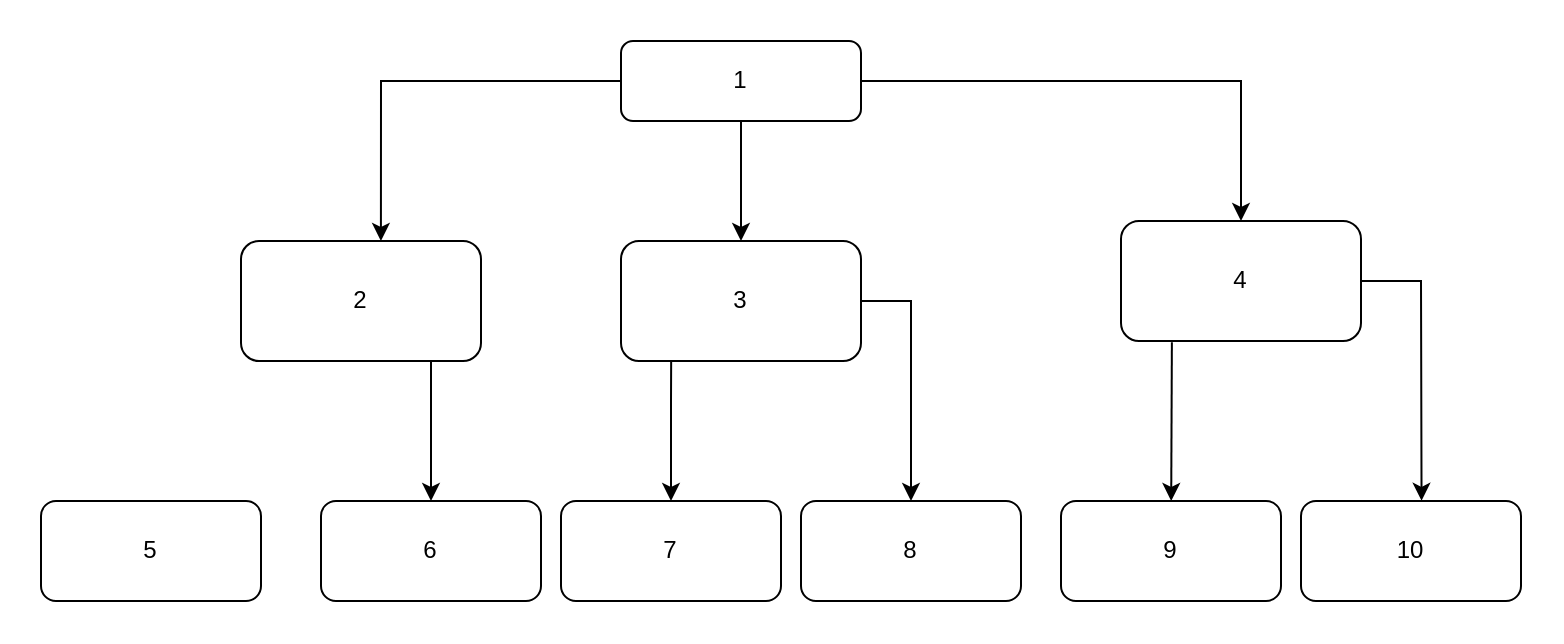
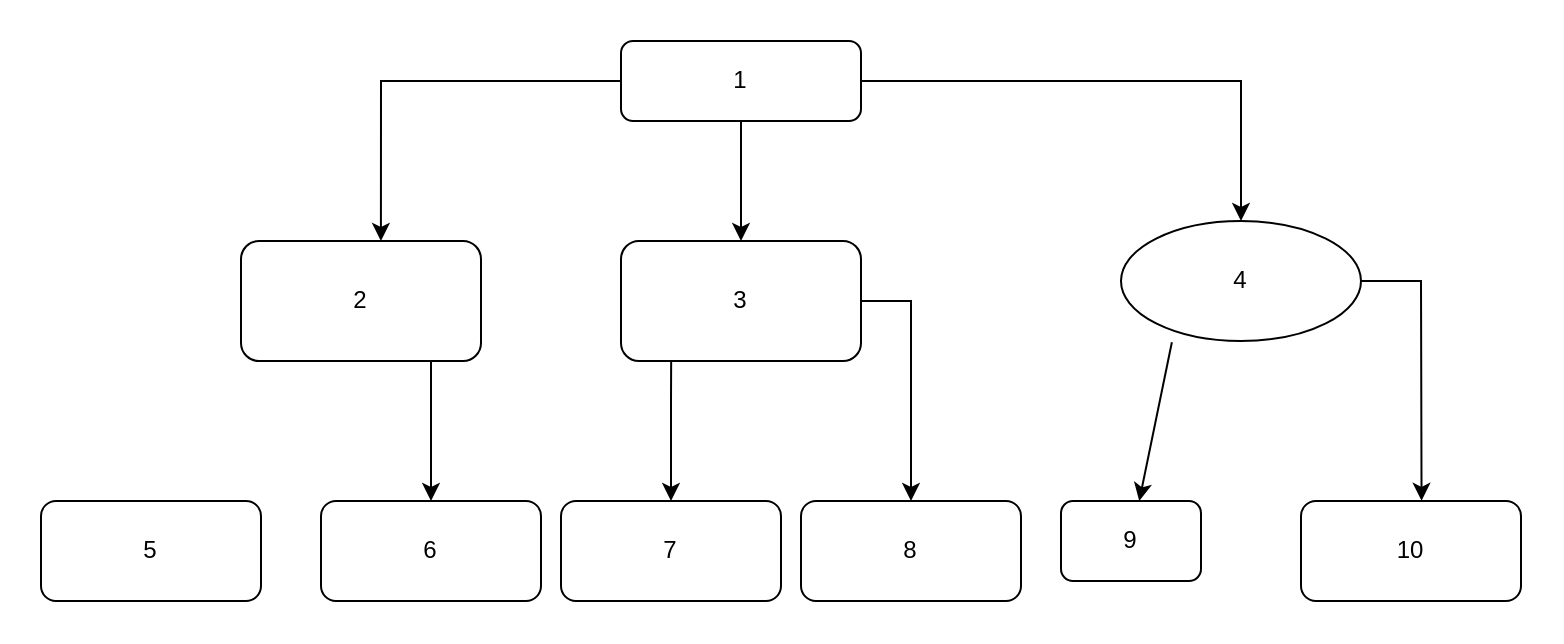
node "4": shape rounded rectangle -> ellipse
node "9": size 220x100 -> 140x80
